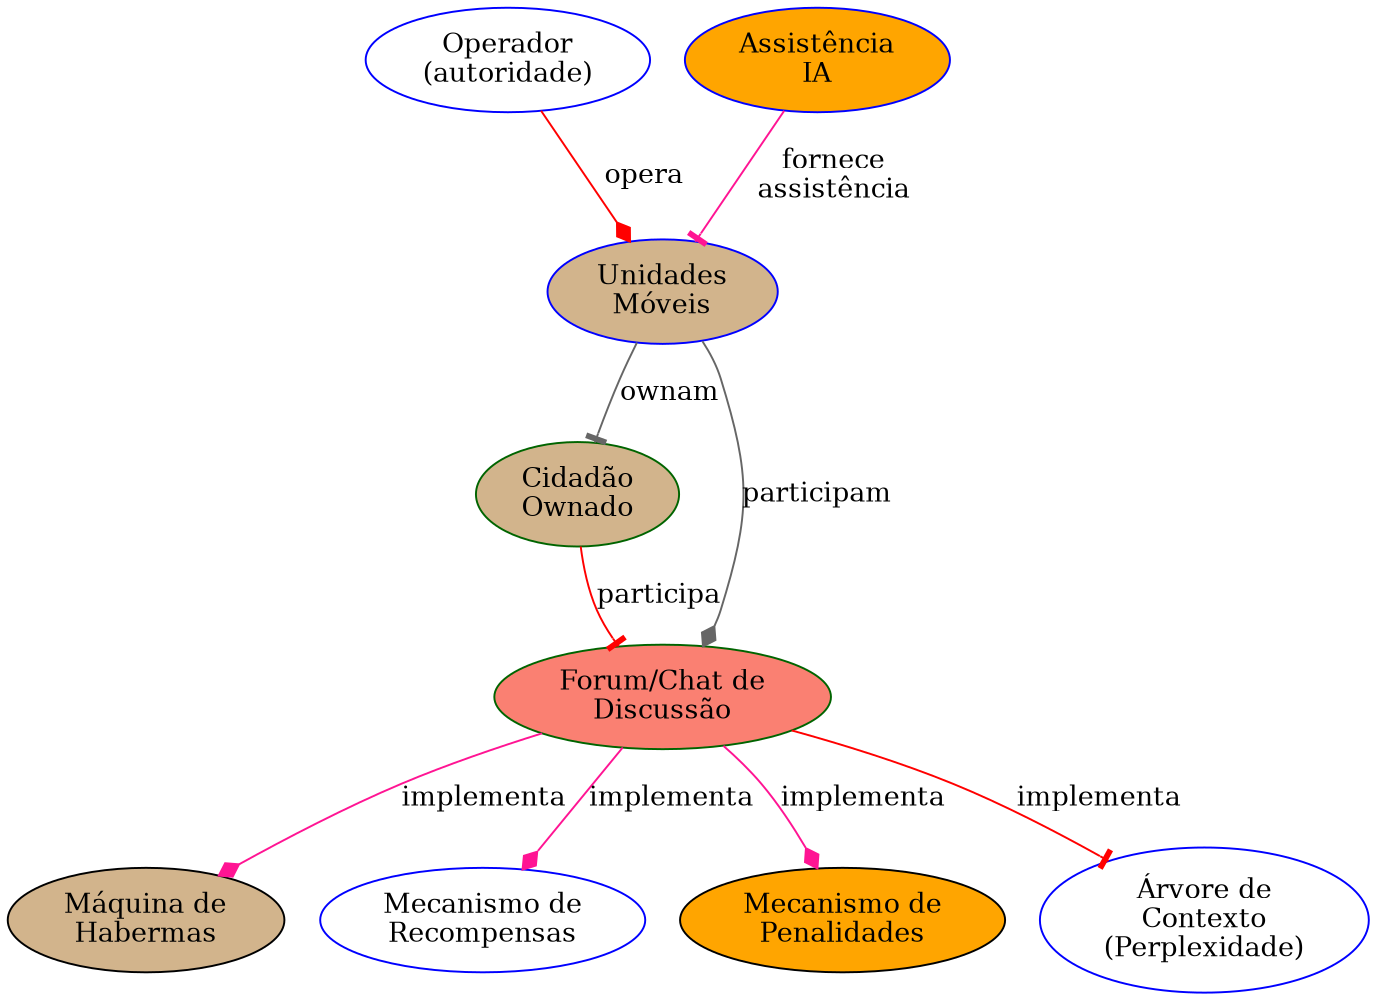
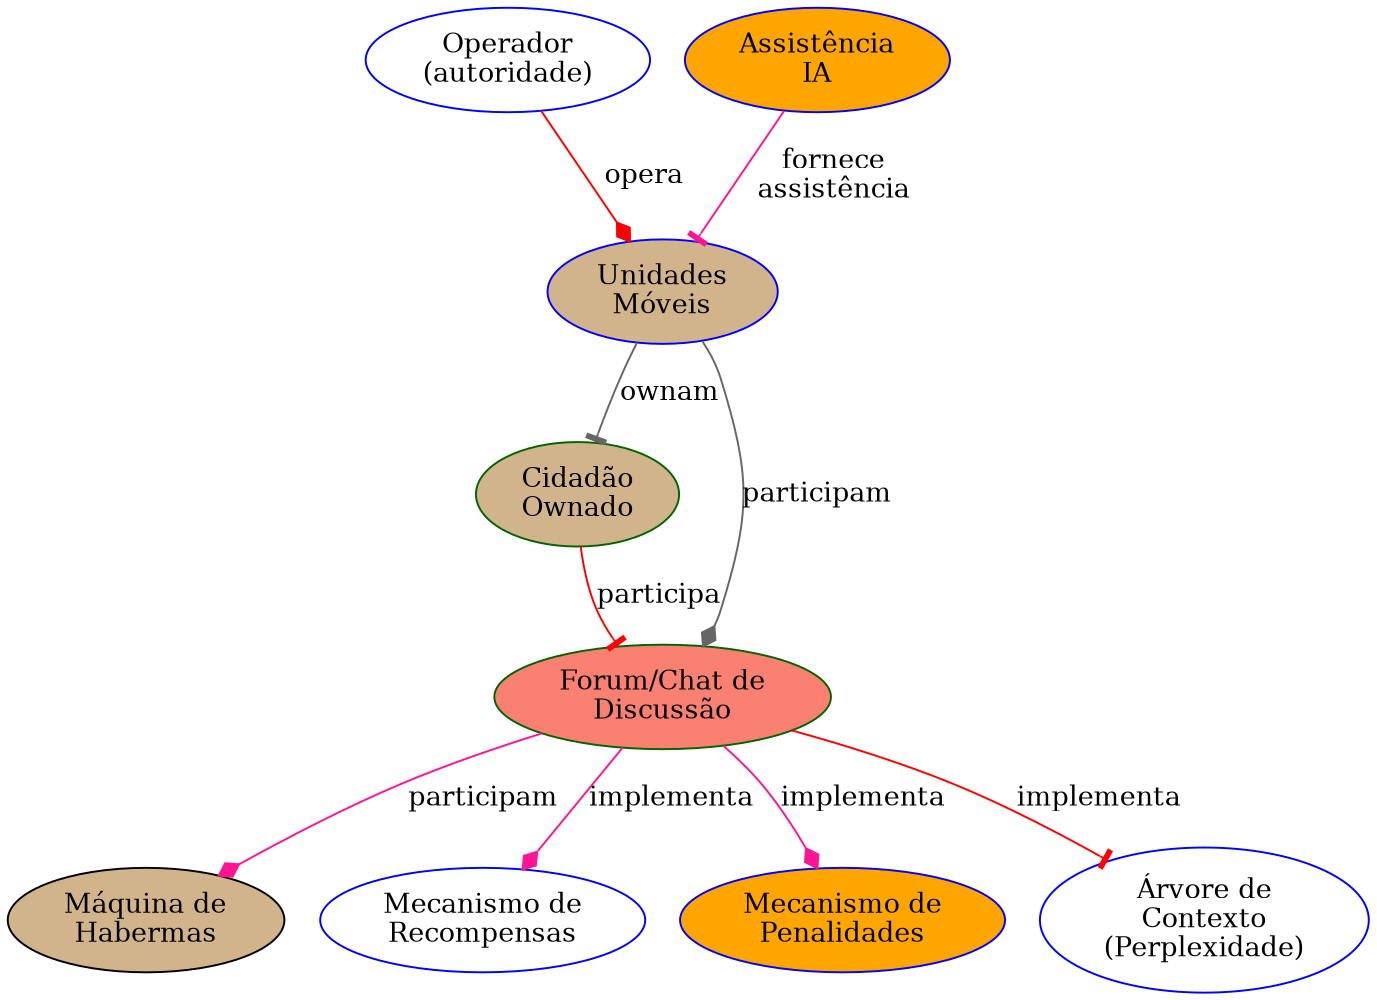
edge "Forum/Chat de Discussão" -> "Máquina de Habermas": label "implementa" -> "participam"
node "Mecanismo de Penalidades": color black -> blue
